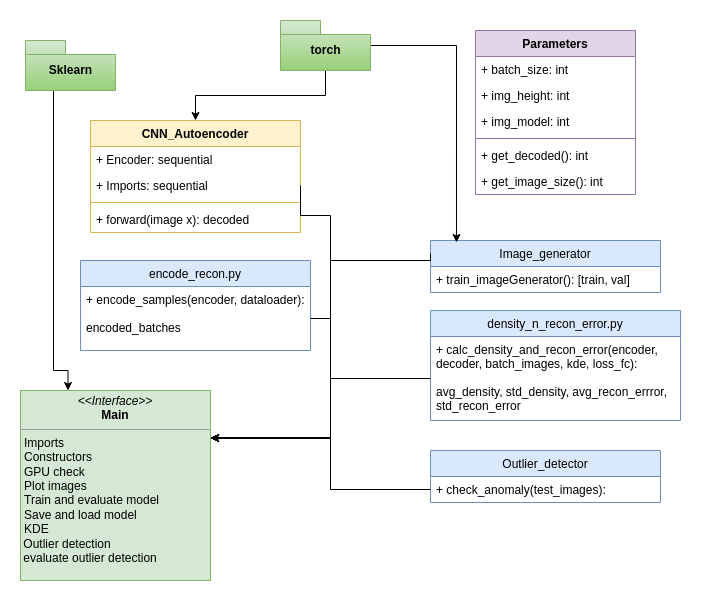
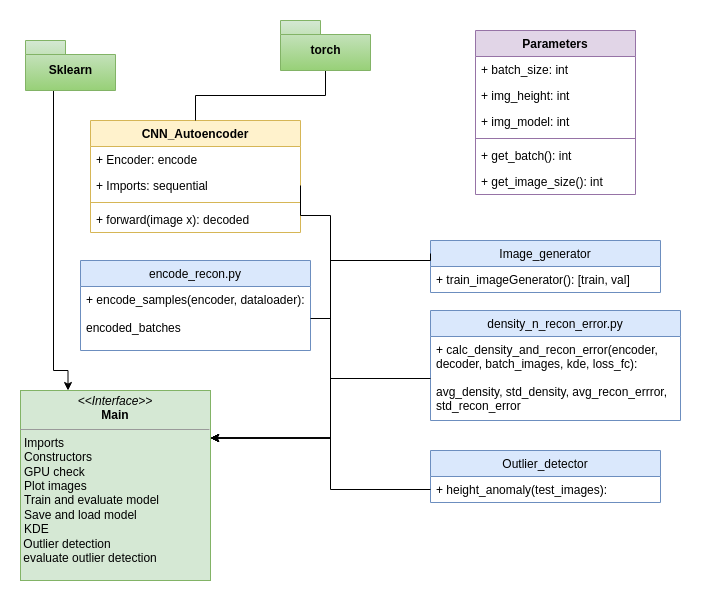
edge "torch" -> "Image_generator": removed
edge "torch" -> "CNN_Autoencoder": arrowhead classic -> none
node "+ get_decoded(): int": label "+ get_decoded(): int" -> "+ get_batch(): int"
node "+ Encoder: sequential": label "+ Encoder: sequential" -> "+ Encoder: encode"
node "+ check_anomaly(test_images):": label "+ check_anomaly(test_images):" -> "+ height_anomaly(test_images):"
